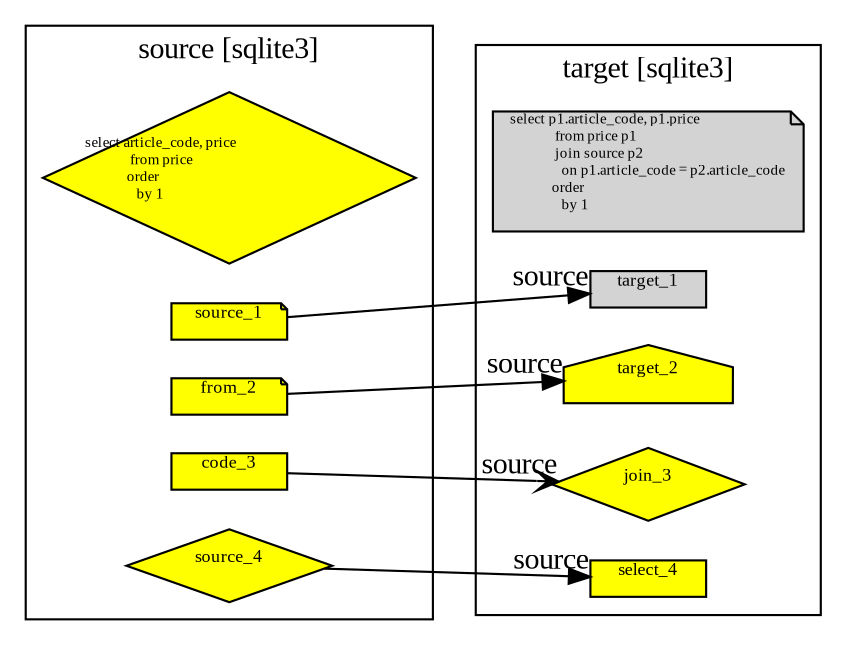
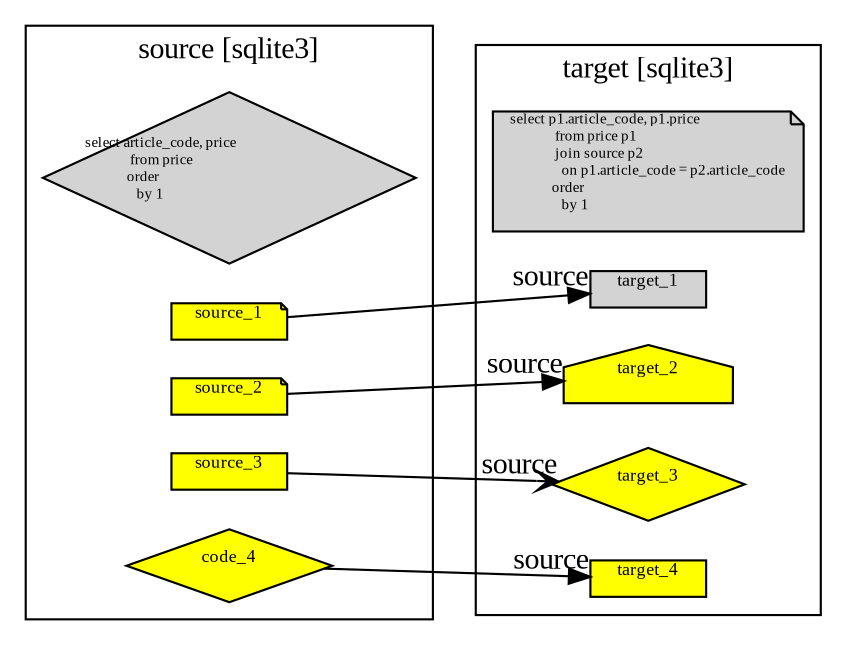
node "select article_code, price from price order by 1": fillcolor yellow -> lightgrey
node "from_2": label "from_2" -> "source_2"
node "code_3": label "code_3" -> "source_3"
node "join_3": label "join_3" -> "target_3"
node "source_4": label "source_4" -> "code_4"
node "select_4": label "select_4" -> "target_4"
